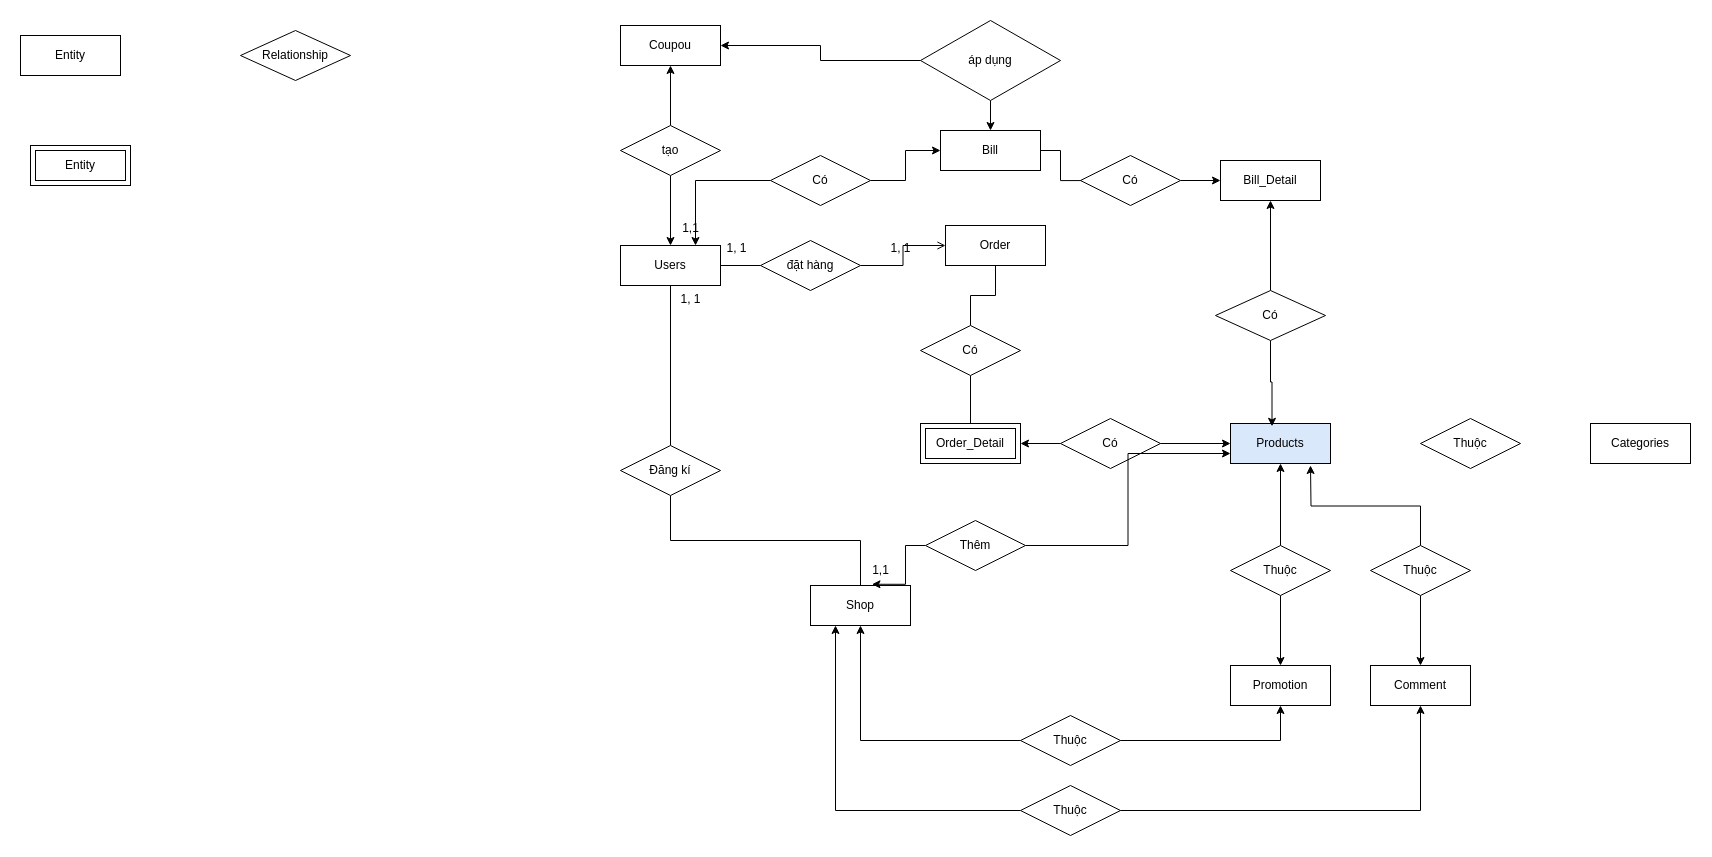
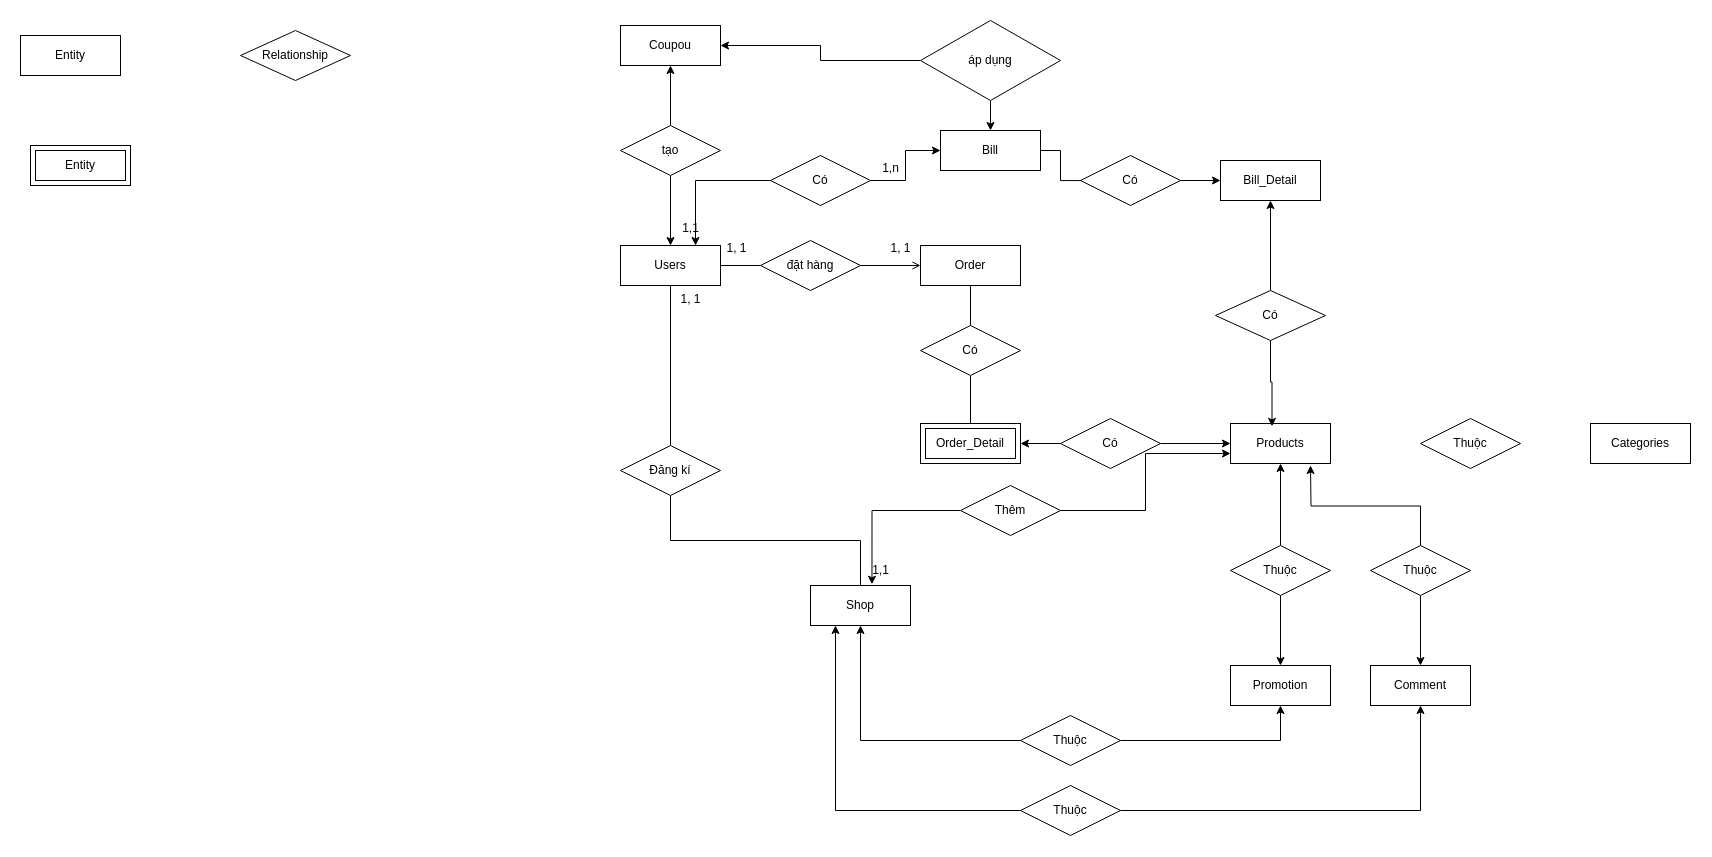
node "1,n": added
node "Order": moved (996, 246) -> (971, 266)
node "Products": fillcolor #dae8fc -> #ffffff
node "Thêm": moved (976, 546) -> (1011, 511)
